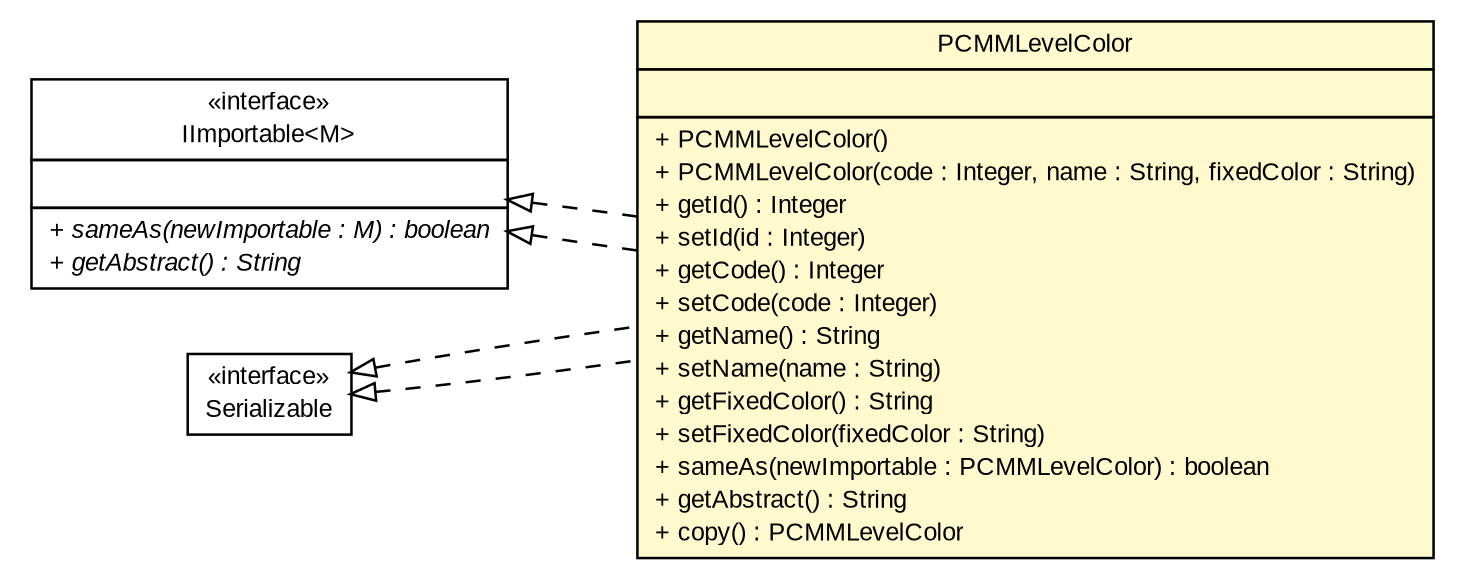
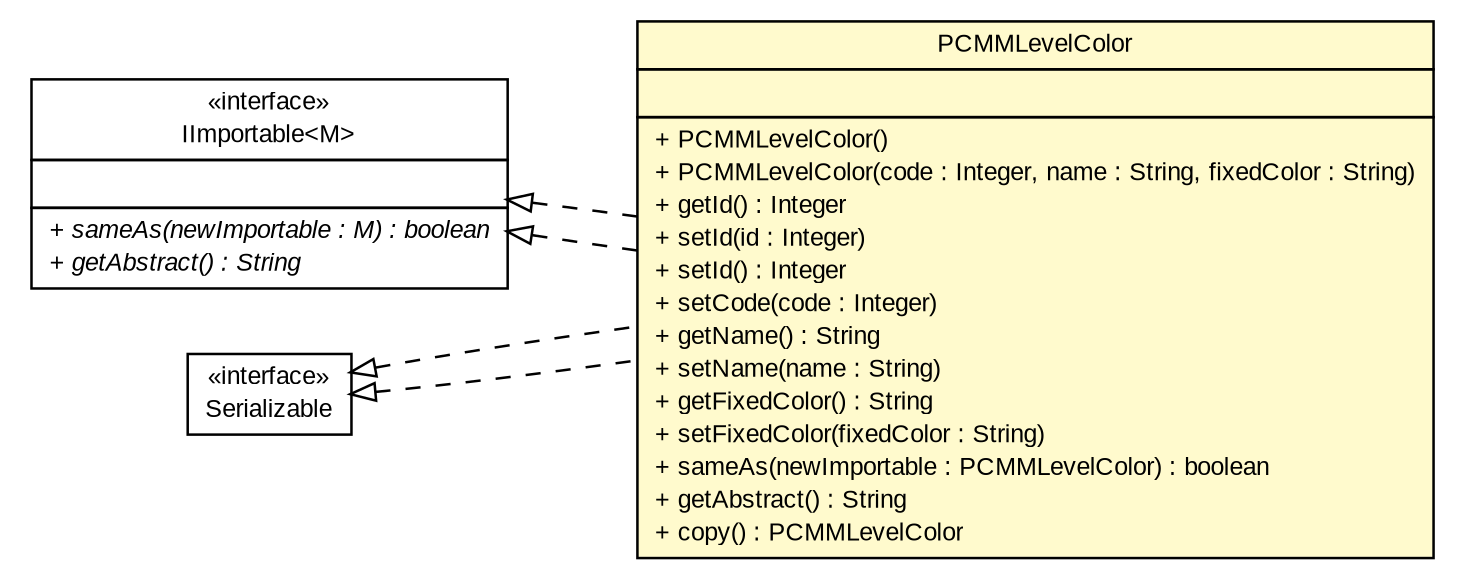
node "PCMMLevelColor": text "+ getCode() : Integer" -> "+ setId() : Integer"
